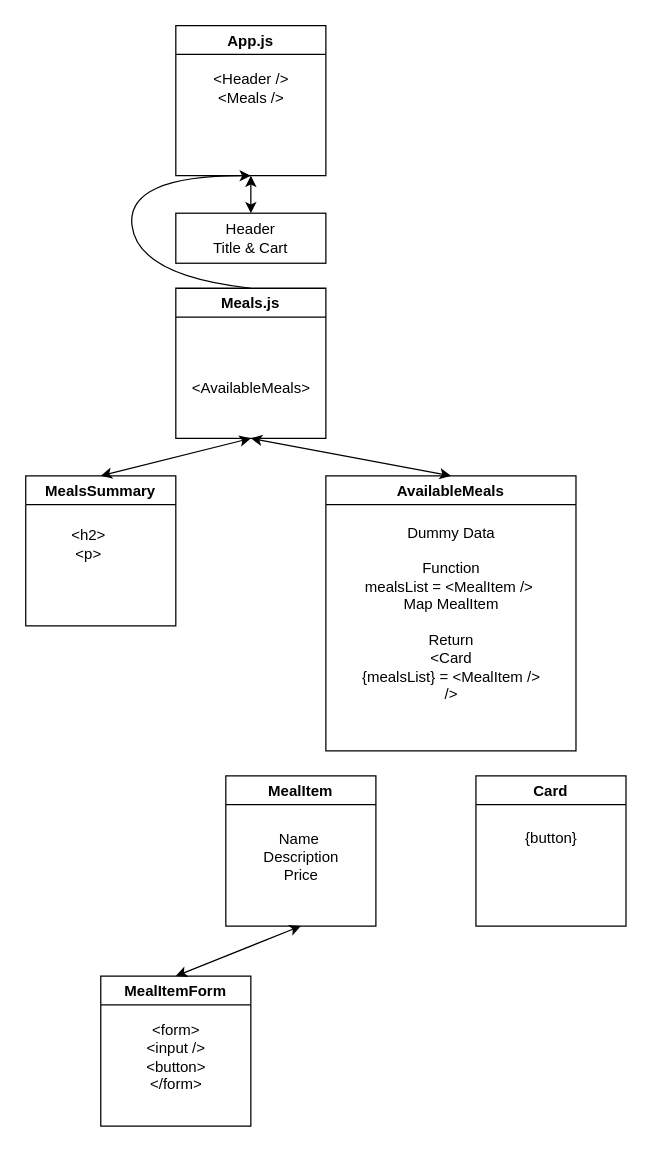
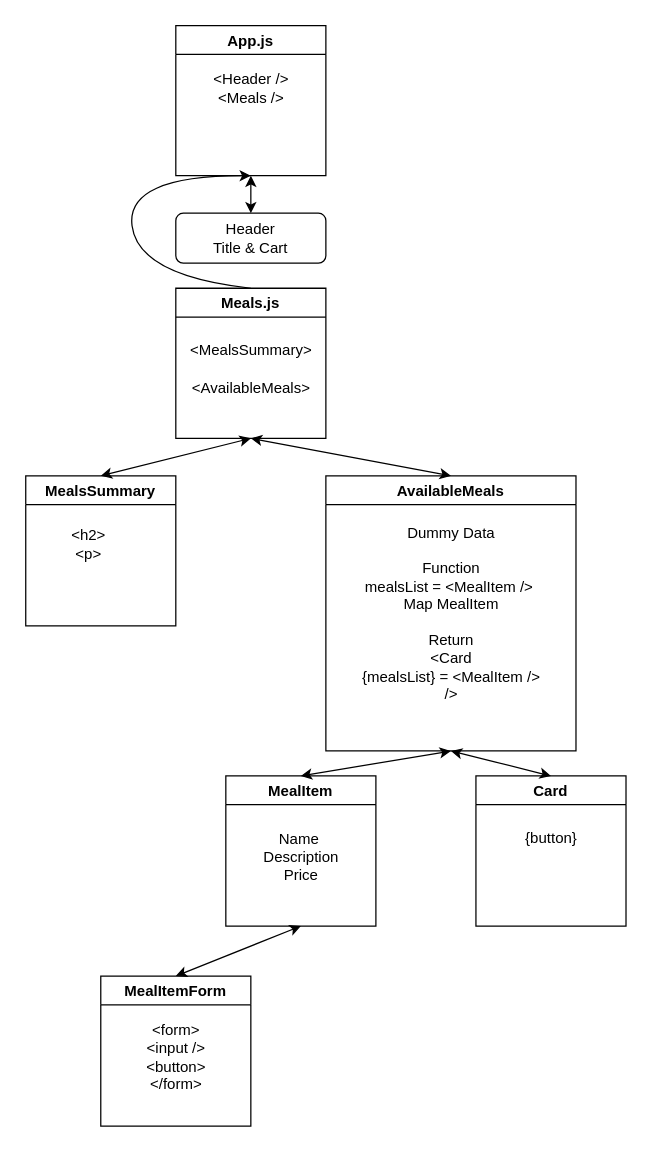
node "Header Title & Cart": shape rectangle -> rounded rectangle
node "<MealsSummary>": added
edge "AvailableMeals" -- "MealItem": added
edge "AvailableMeals" -- "Card": added
